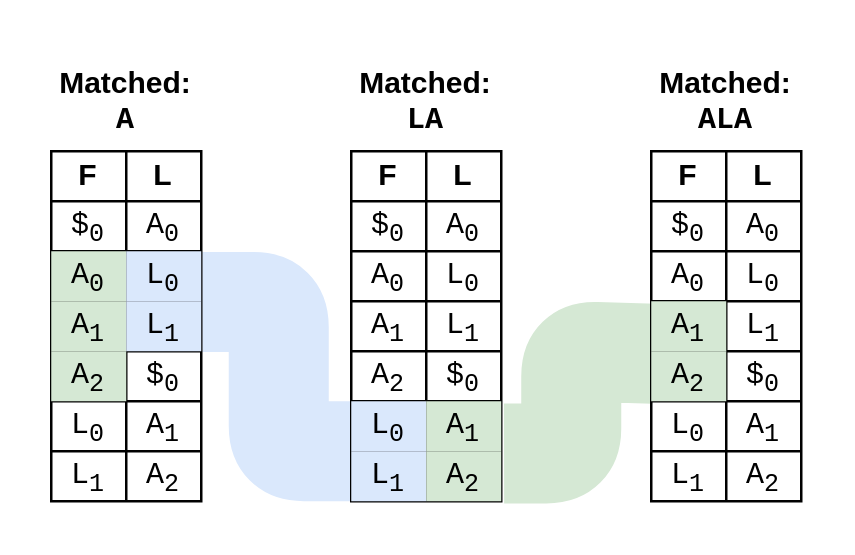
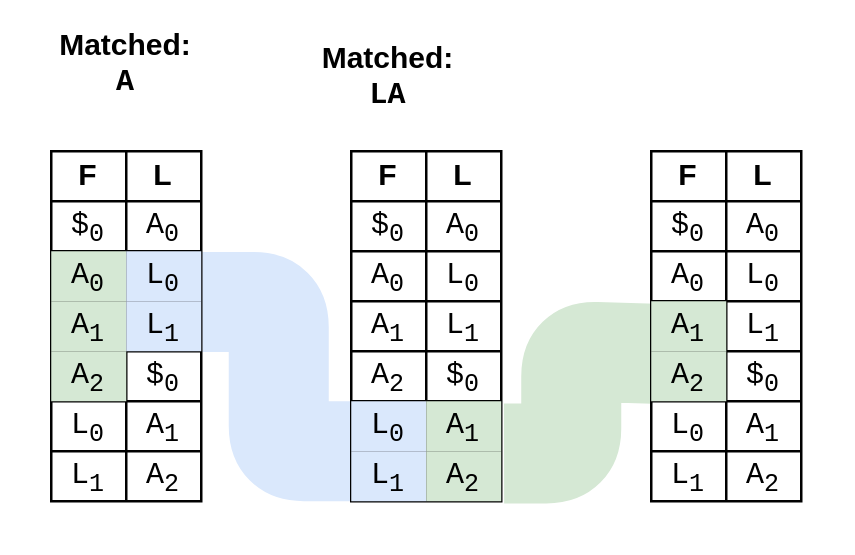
node "Matched: A": moved (126, 101) -> (126, 64)
node "Matched: LA": moved (426, 101) -> (389, 76)
node "Matched: ALA": removed
